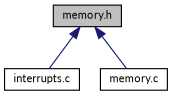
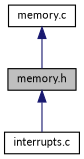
edge "memory.c" -> "memory.h": reversed
